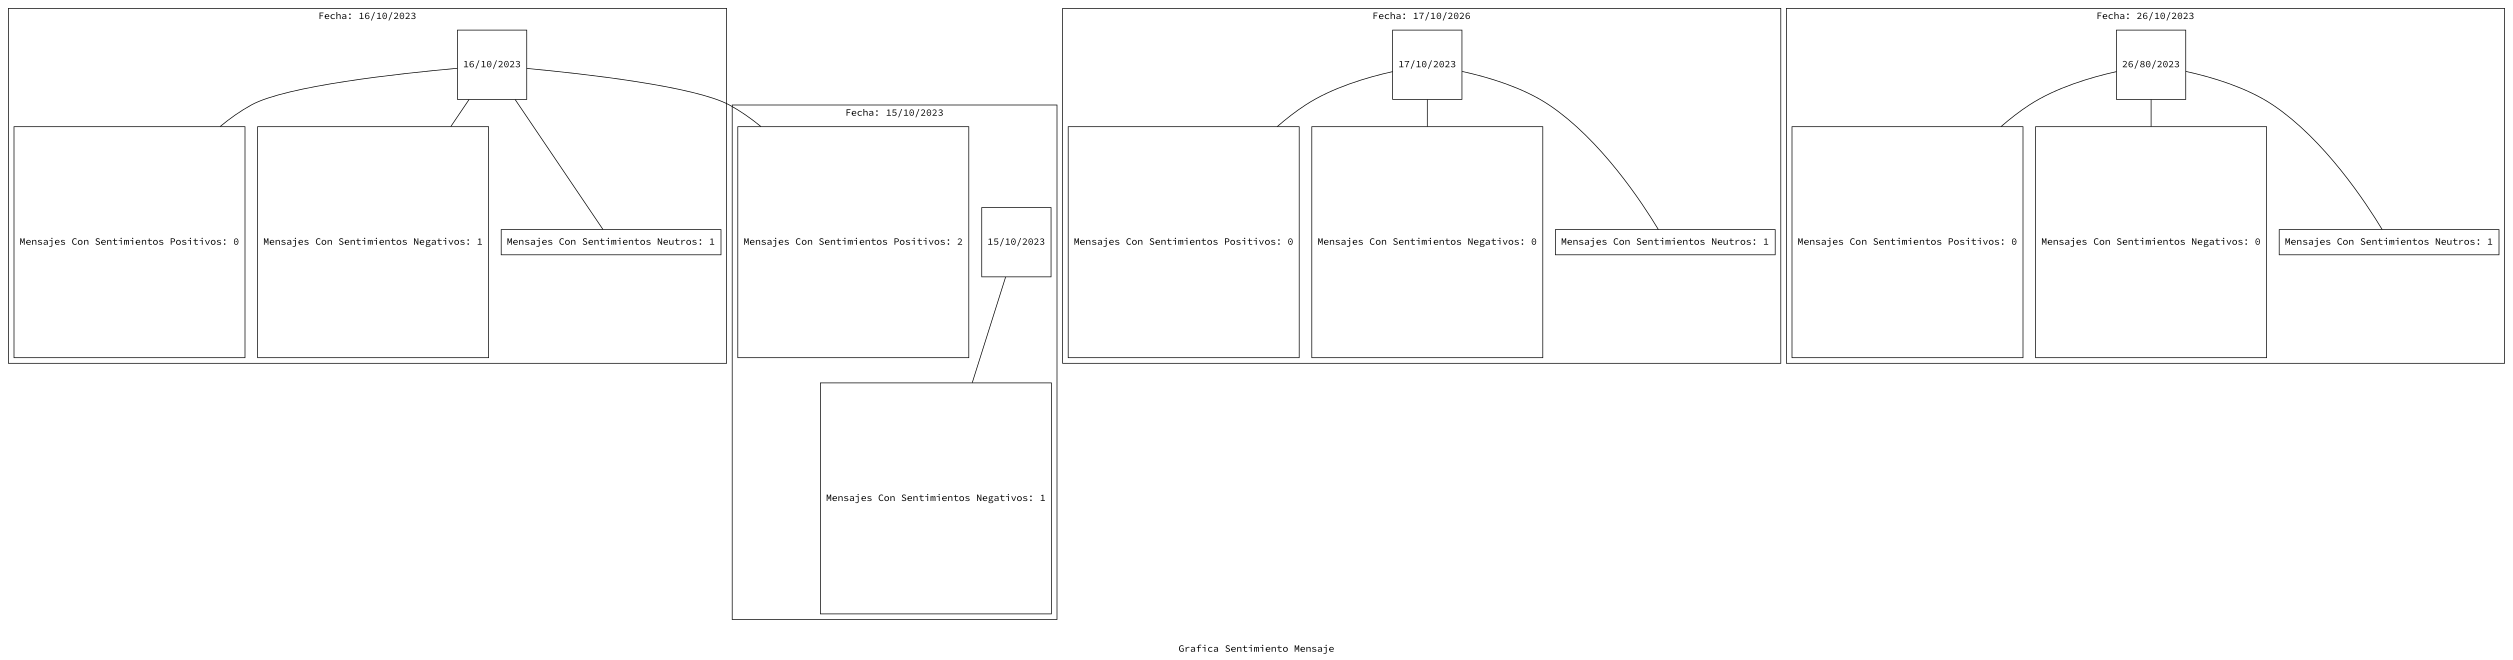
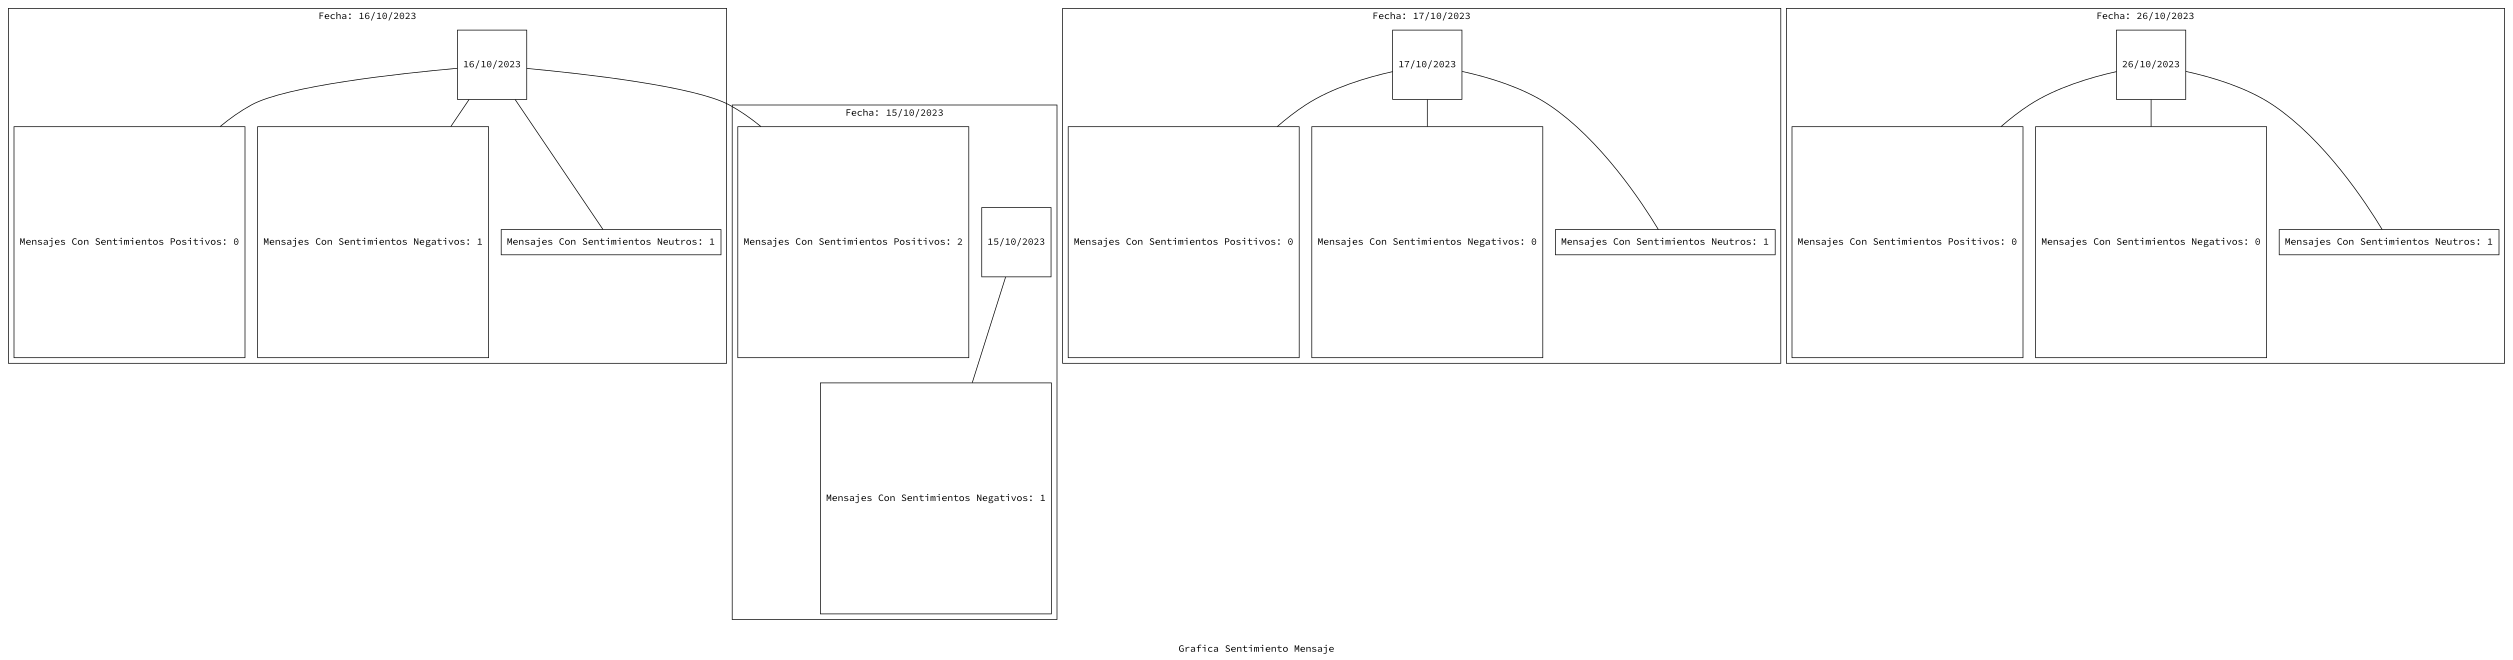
cluster "Fecha: 17/10/2026": label "Fecha: 17/10/2026" -> "Fecha: 17/10/2023"
node "26/80/2023": label "26/80/2023" -> "26/10/2023"
